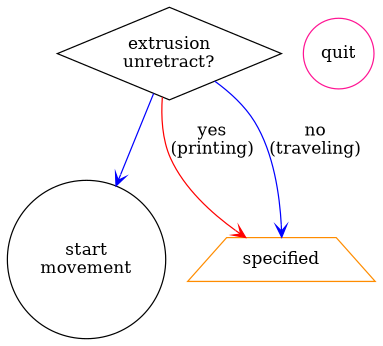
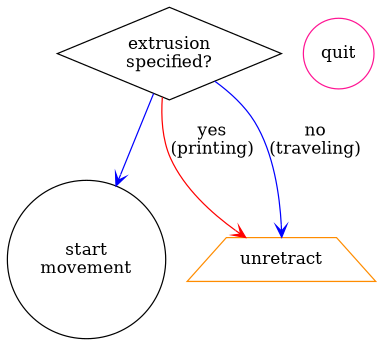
node "extrusion": text "unretract?" -> "specified?"
node "specified": label "specified" -> "unretract"
